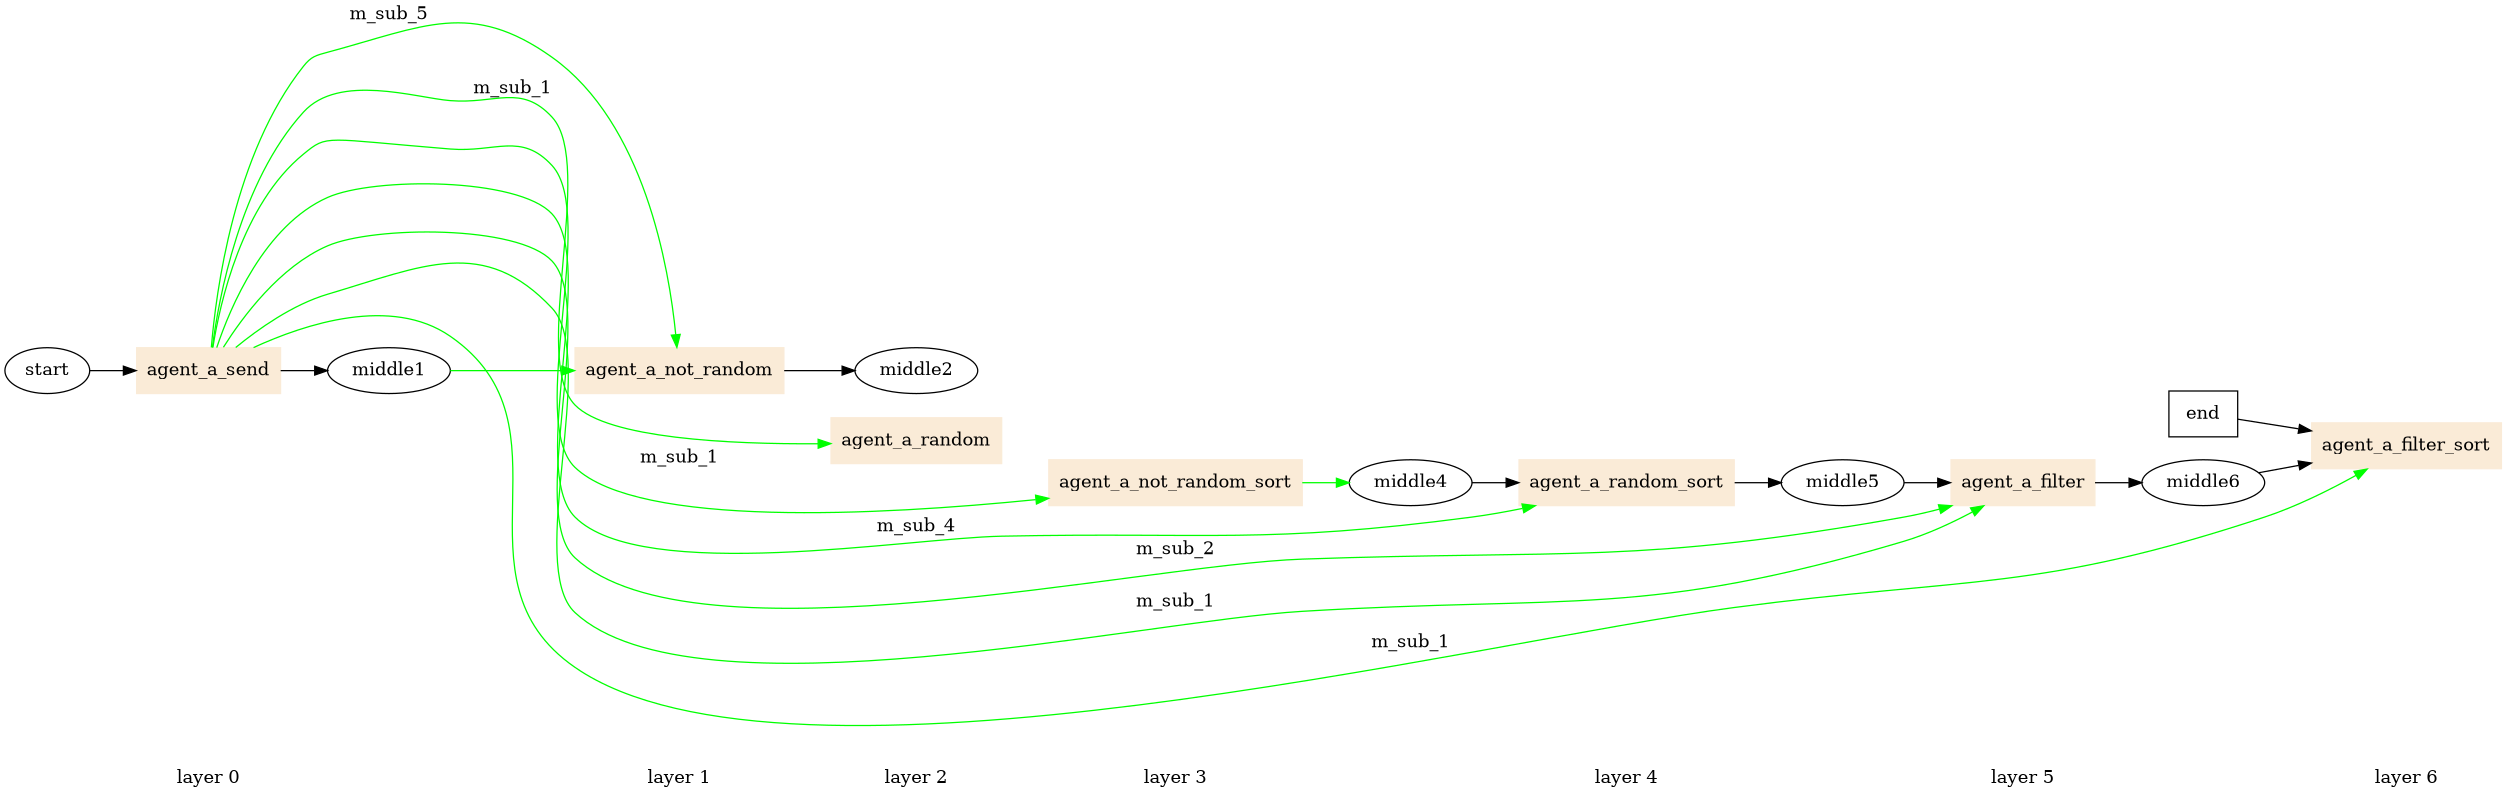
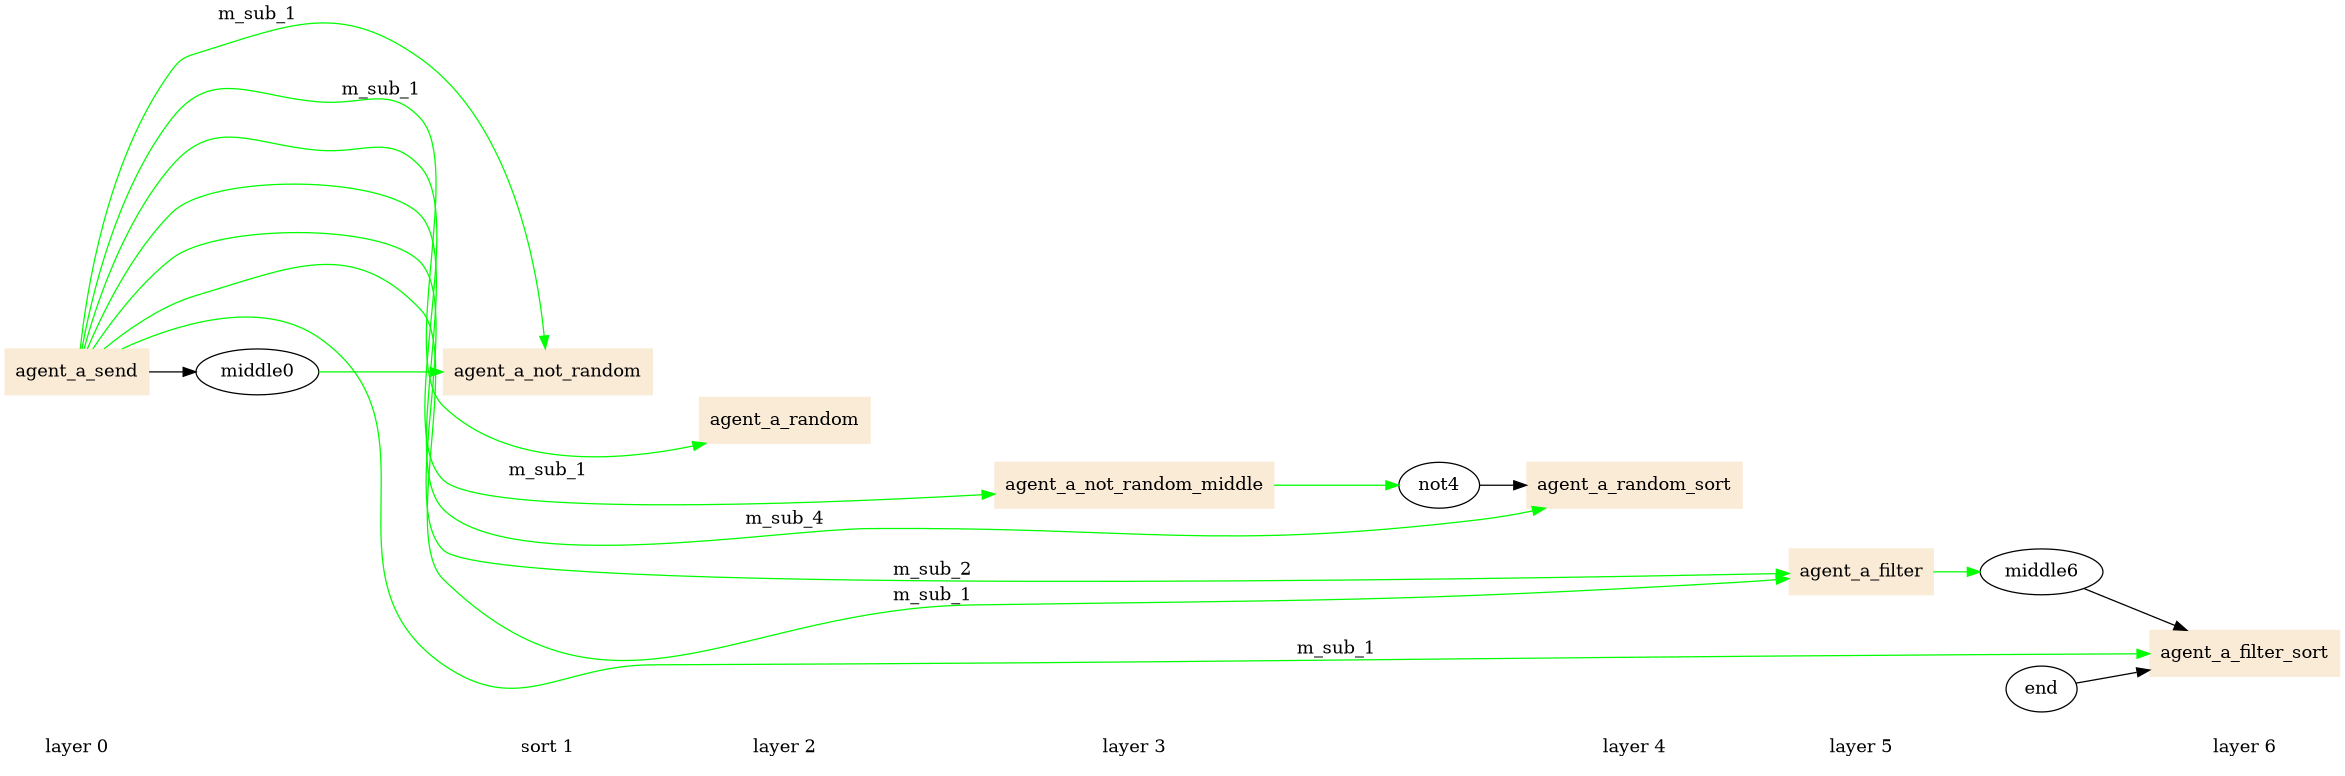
edge "agent_a_send" -> "agent_a_not_random": label "m_sub_5" -> "m_sub_1"
node "start": removed
node "middle1": label "middle1" -> "middle0"
node "middle2": removed
node "end": shape box -> ellipse
node "agent_a_not_random_sort": label "agent_a_not_random_sort" -> "agent_a_not_random_middle"
node "middle4": label "middle4" -> "not4"
node "middle5": removed
edge "agent_a_filter" -> "middle6": color black -> #00ff00
node "layer 1": label "layer 1" -> "sort 1"
